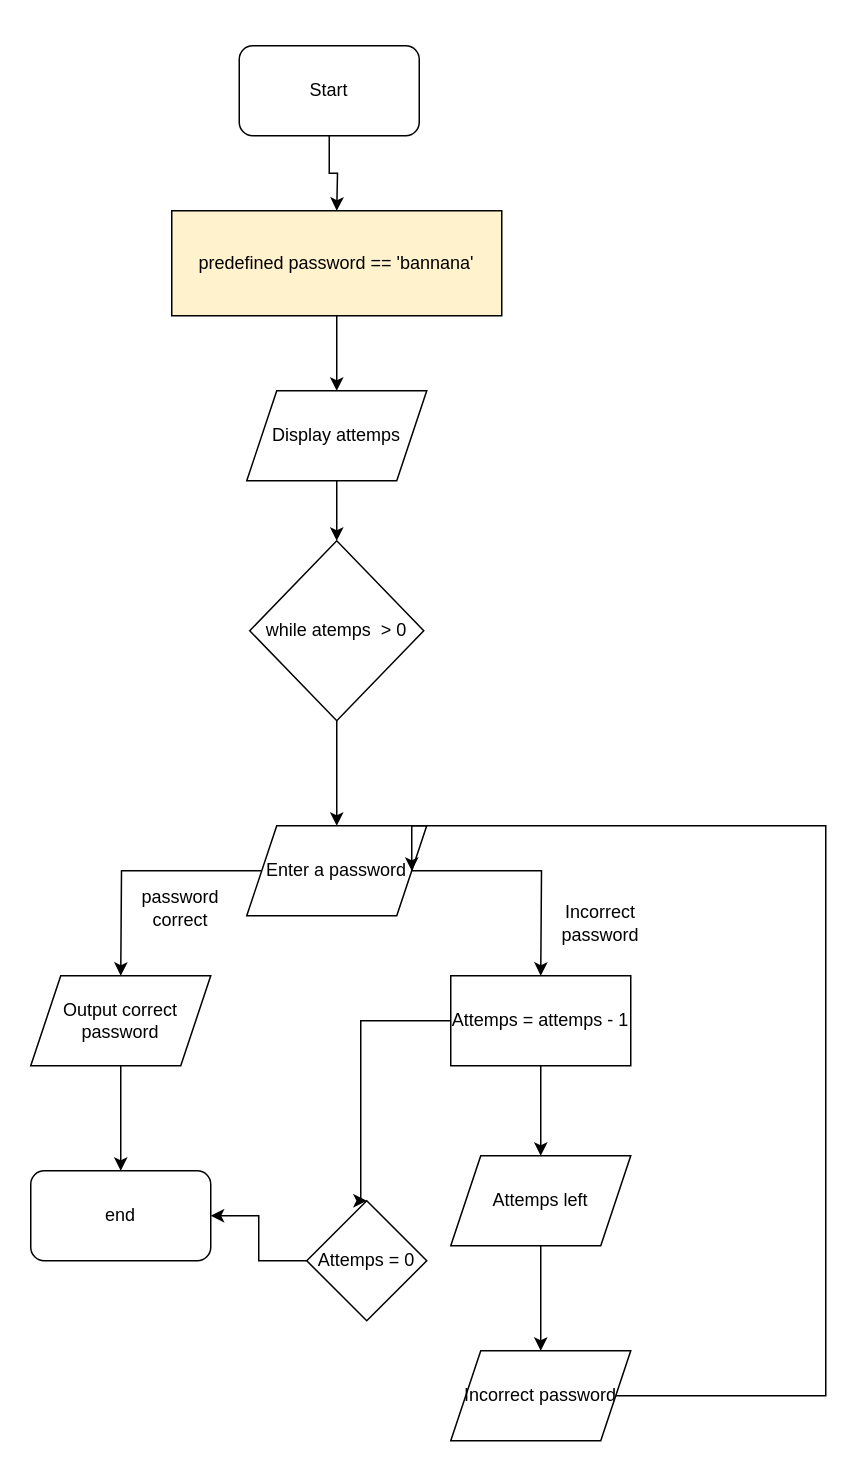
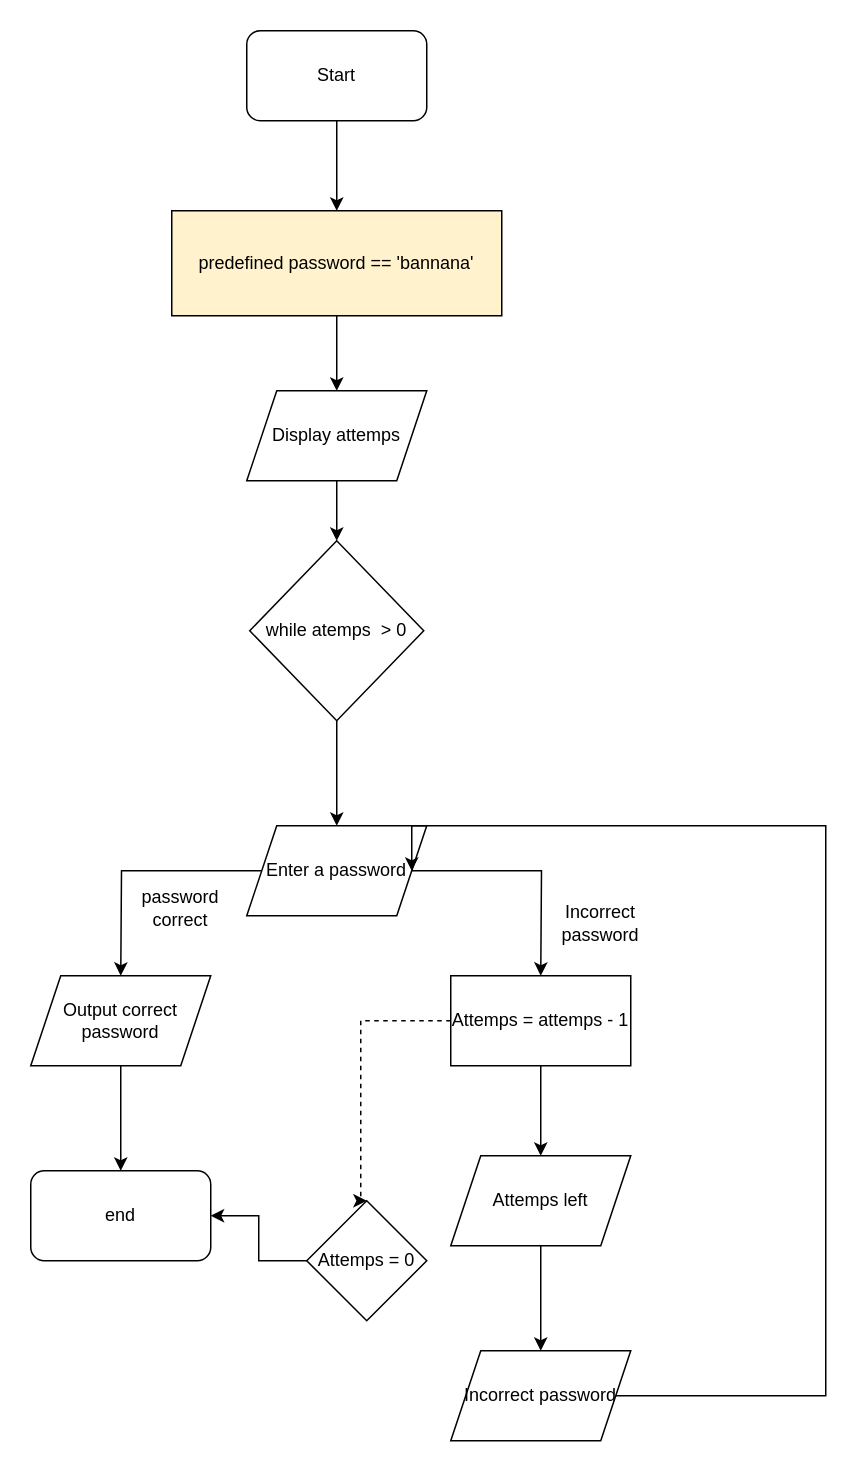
node "Start": moved (329, 91) -> (337, 76)
edge "Attemps = attemps - 1" -> "Attemps = 0": style solid -> dashed
